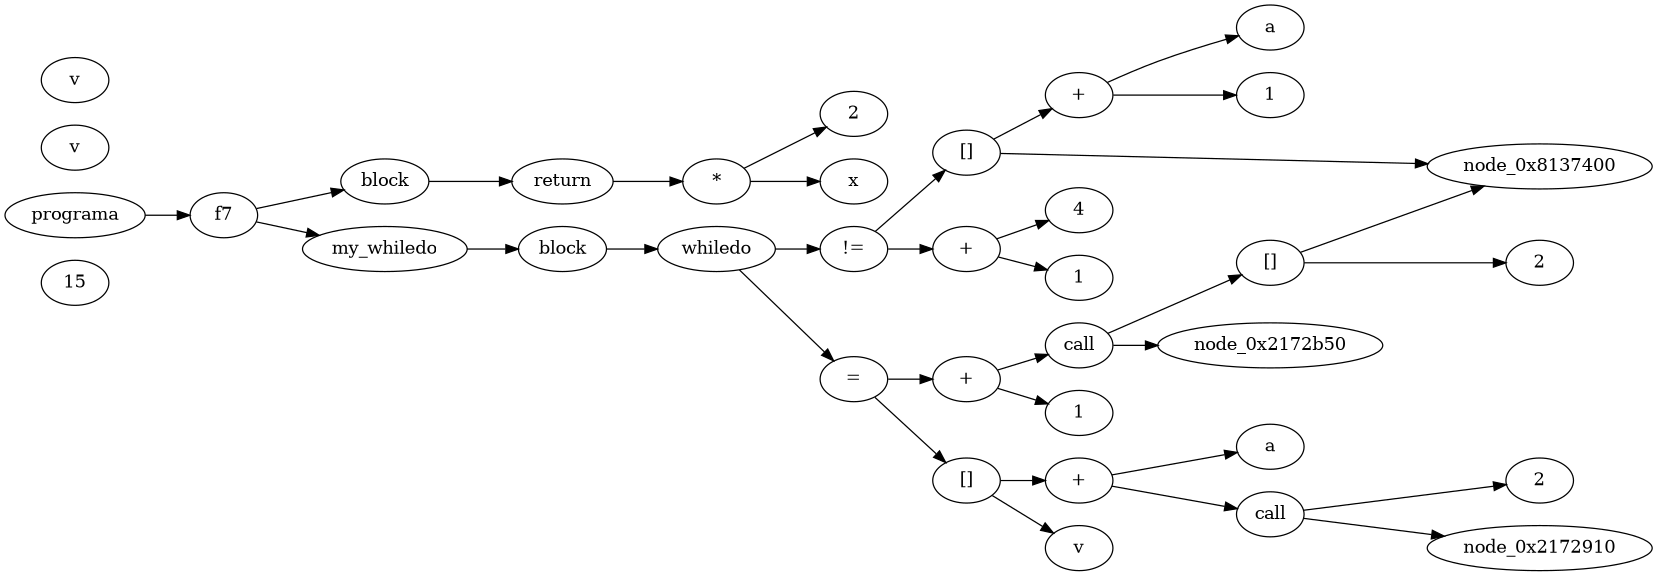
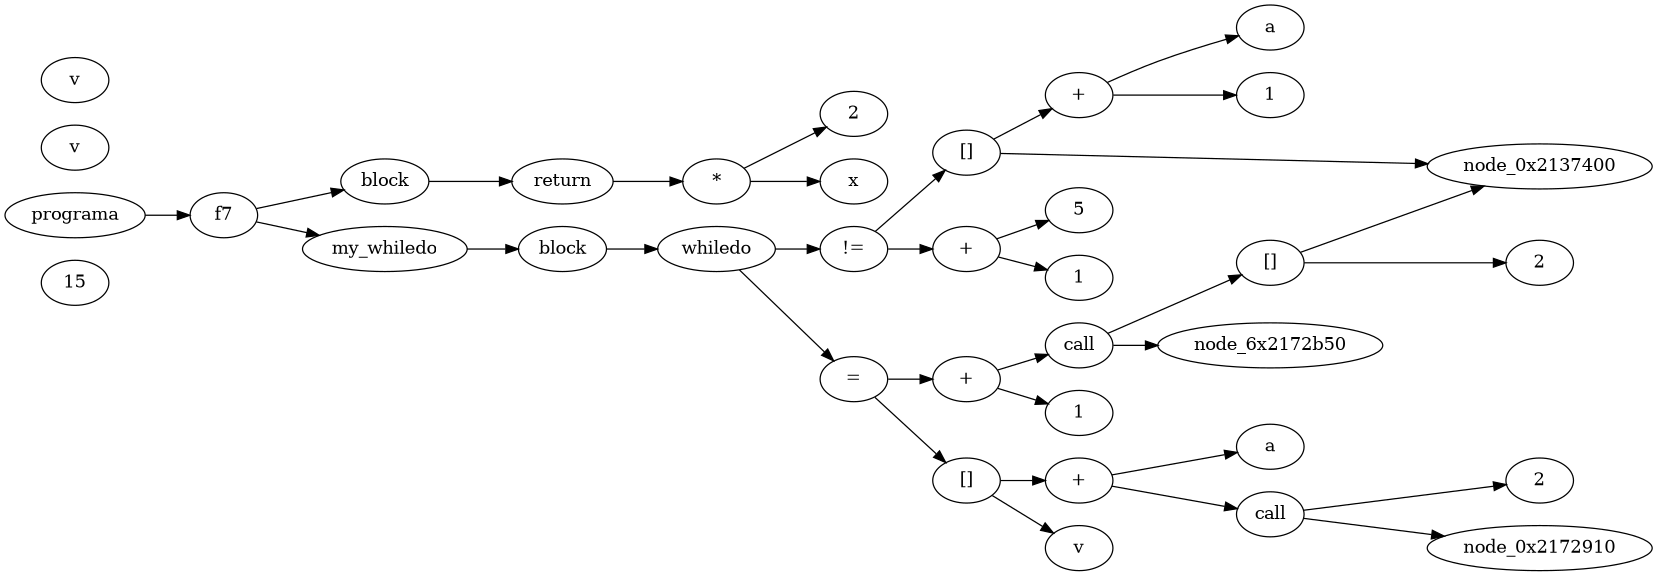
node "node_0x8137400": label "node_0x8137400" -> "node_0x2137400"
node "4": label "4" -> "5"
node "node_0x2172b50": label "node_0x2172b50" -> "node_6x2172b50"
